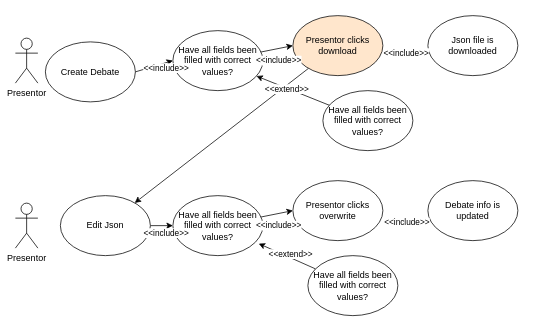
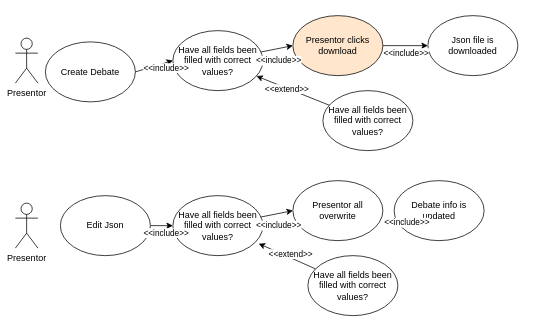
edge "Presentor clicks download" -> "Edit Json": now "Presentor clicks download" -> "Json file is downloaded"
node "Presentor clicks overwrite": label "Presentor clicks overwrite" -> "Presentor all overwrite"
node "Debate info is updated": moved (473, 210) -> (439, 210)
